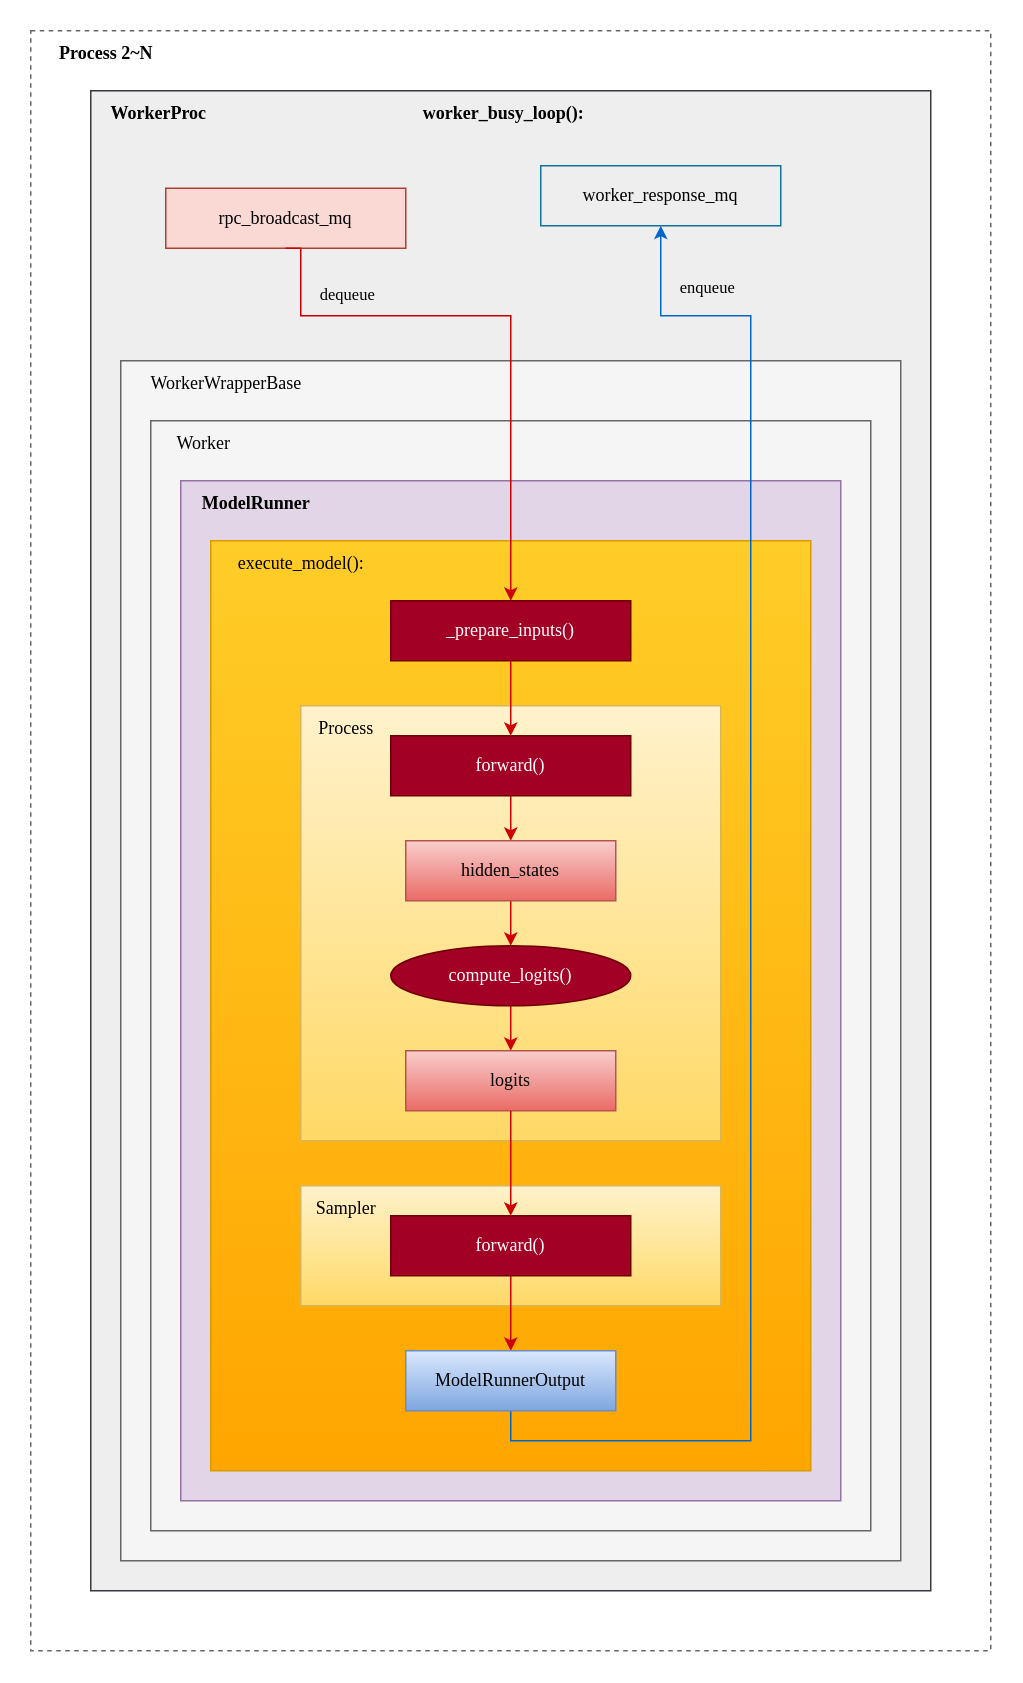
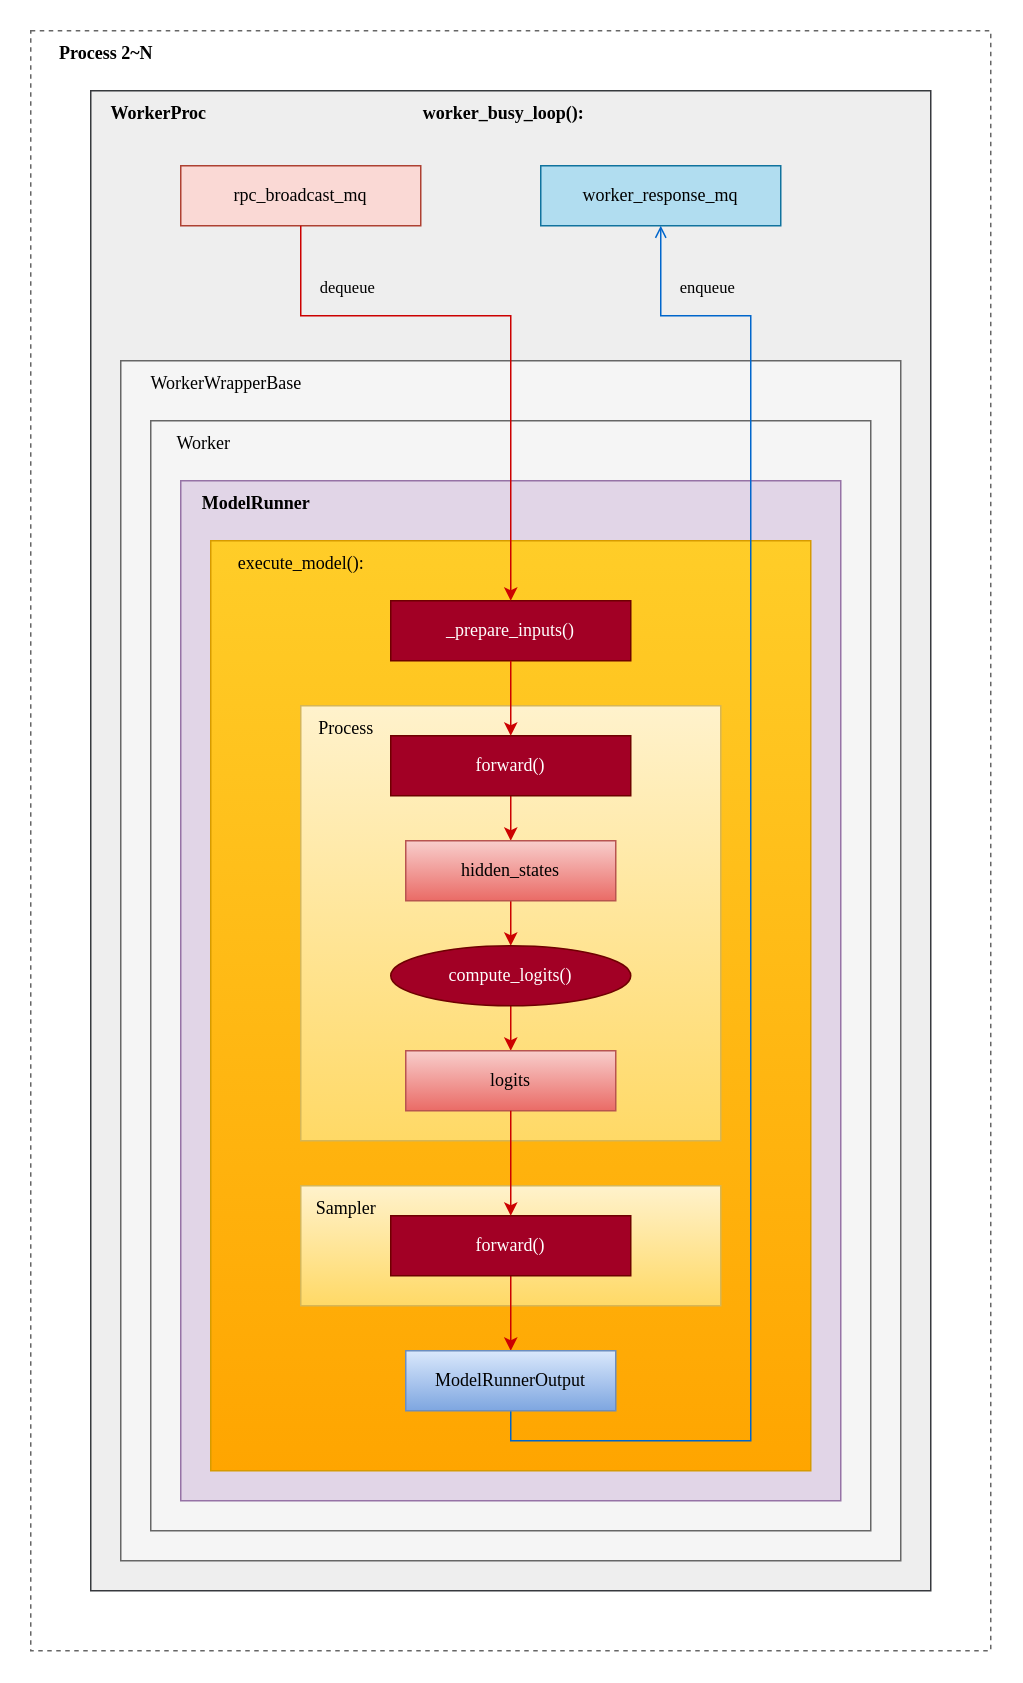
node "worker_response_mq": fillcolor #eeeeee -> #b1ddf0
node "rpc_broadcast_mq": moved (286, 218) -> (301, 196)
edge "ModelRunnerOutput" -> "worker_response_mq": arrowhead classic -> open
